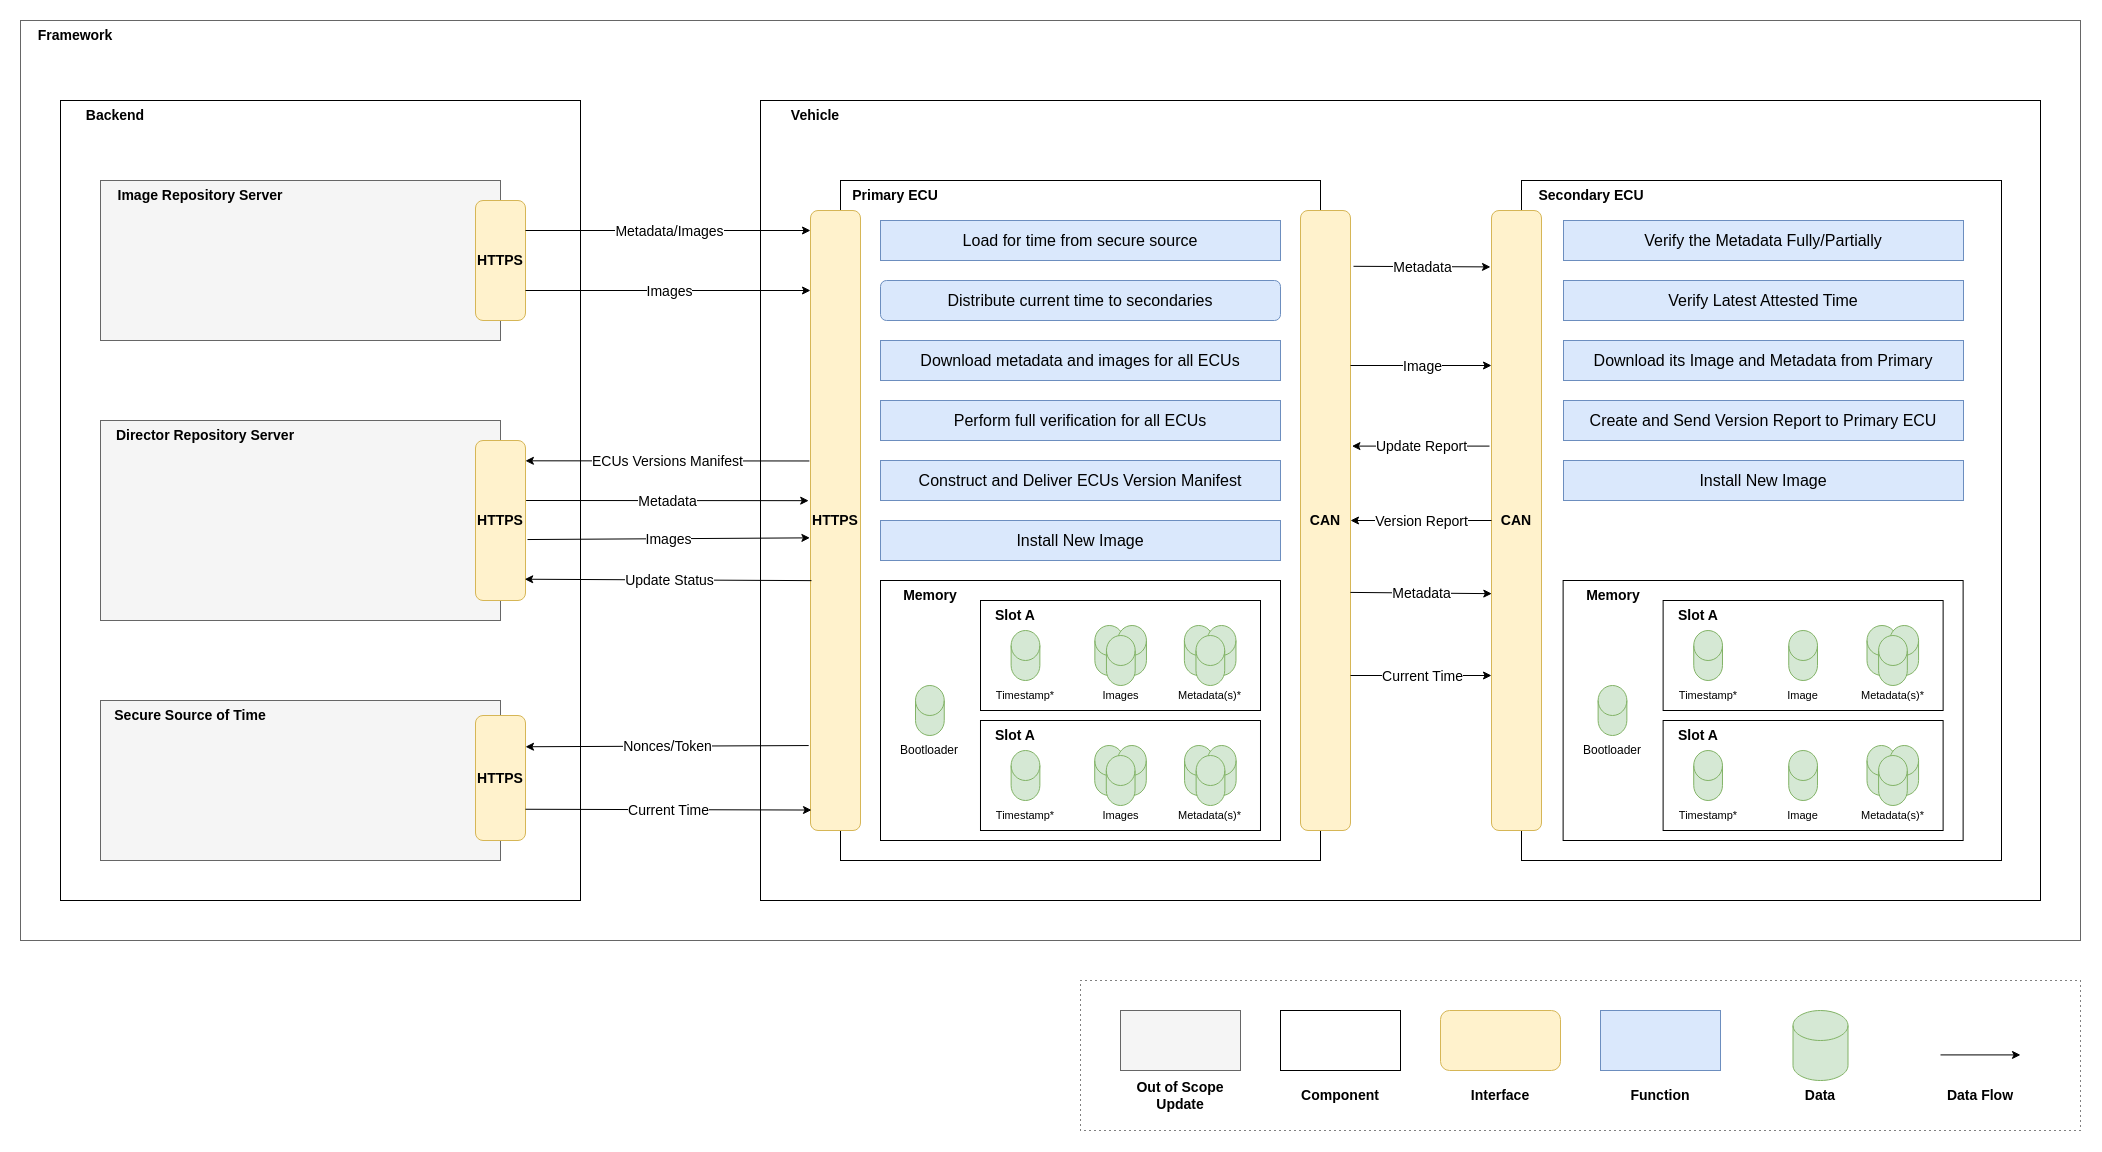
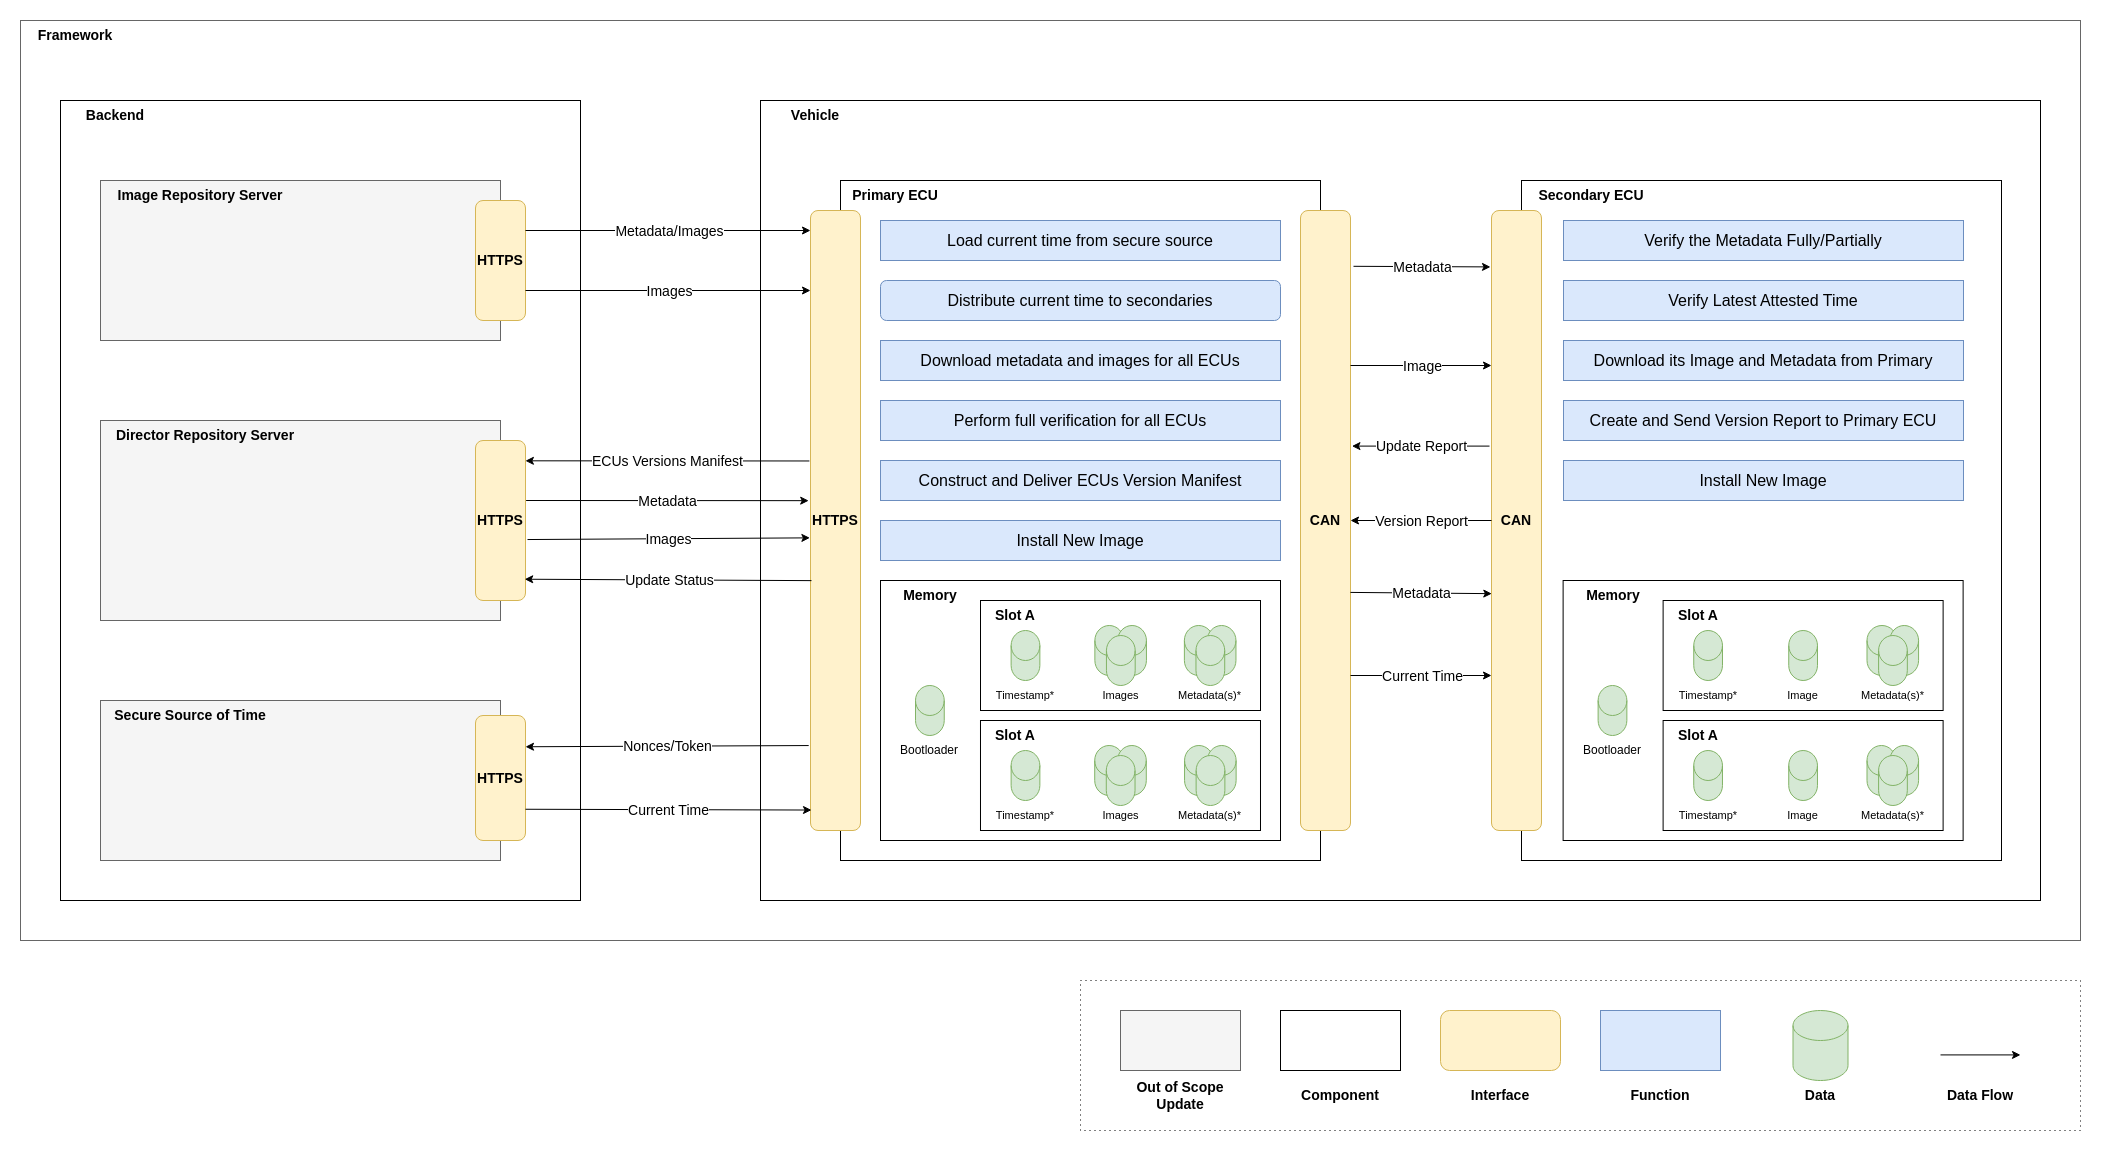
node "Load for time from secure source": label "Load for time from secure source" -> "Load current time from secure source"
